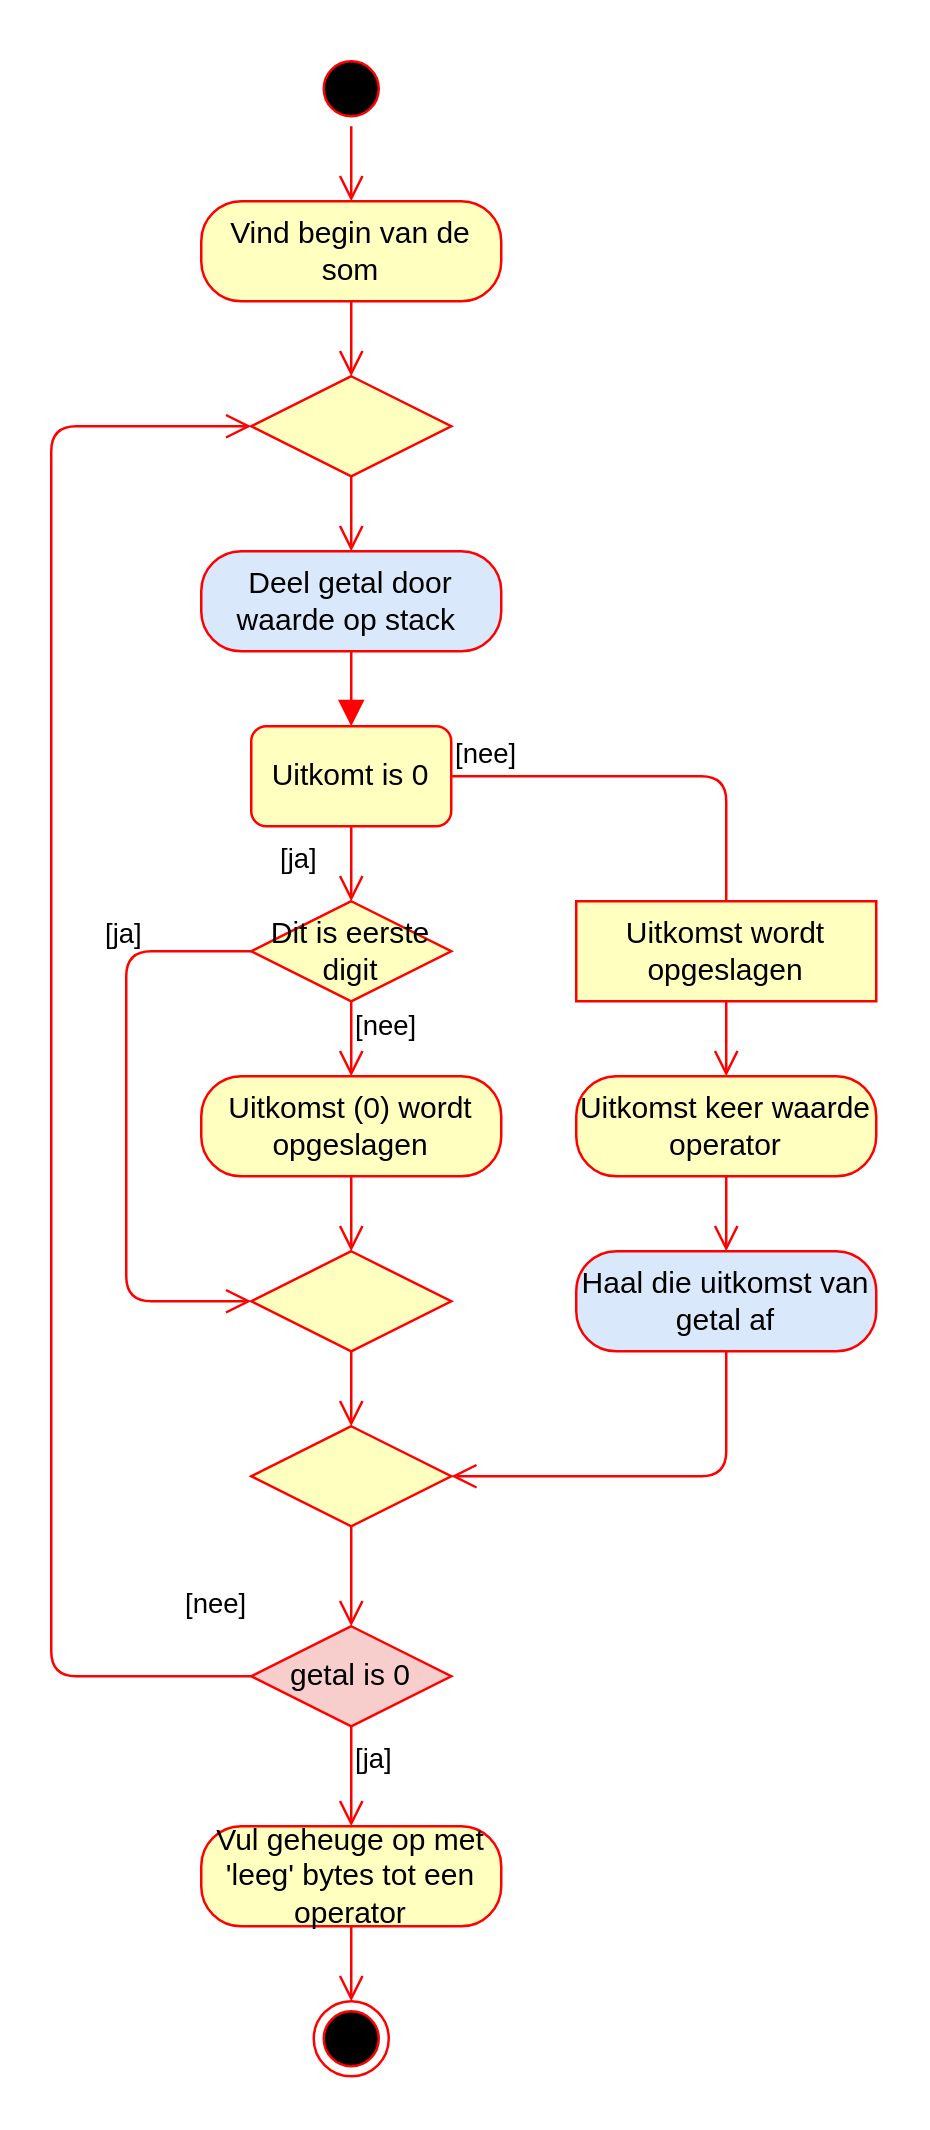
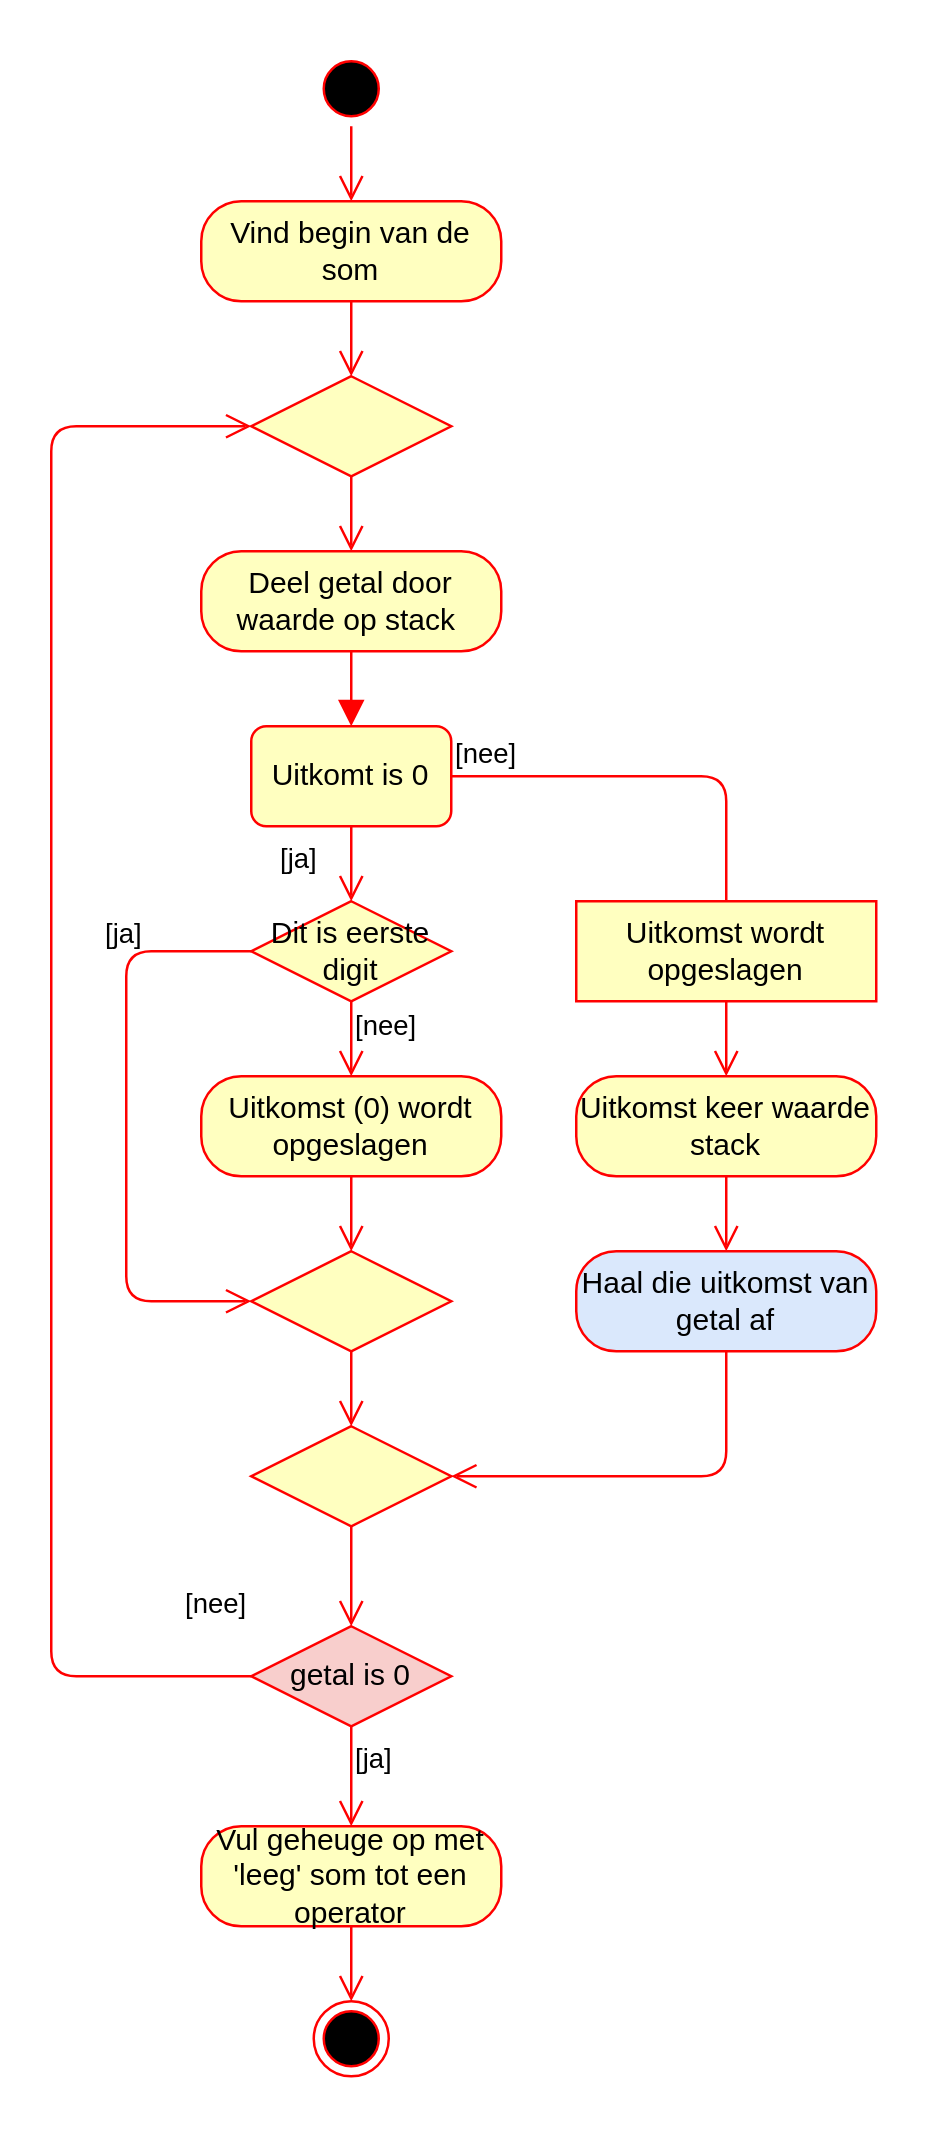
node "Deel getal door waarde op stack": fillcolor #dae8fc -> #ffffc0
node "Uitkomst keer waarde operator": label "Uitkomst keer waarde operator" -> "Uitkomst keer waarde stack"
node "Vul geheuge op met 'leeg' bytes tot een operator": label "Vul geheuge op met 'leeg' bytes tot een operator" -> "Vul geheuge op met 'leeg' som tot een operator"
